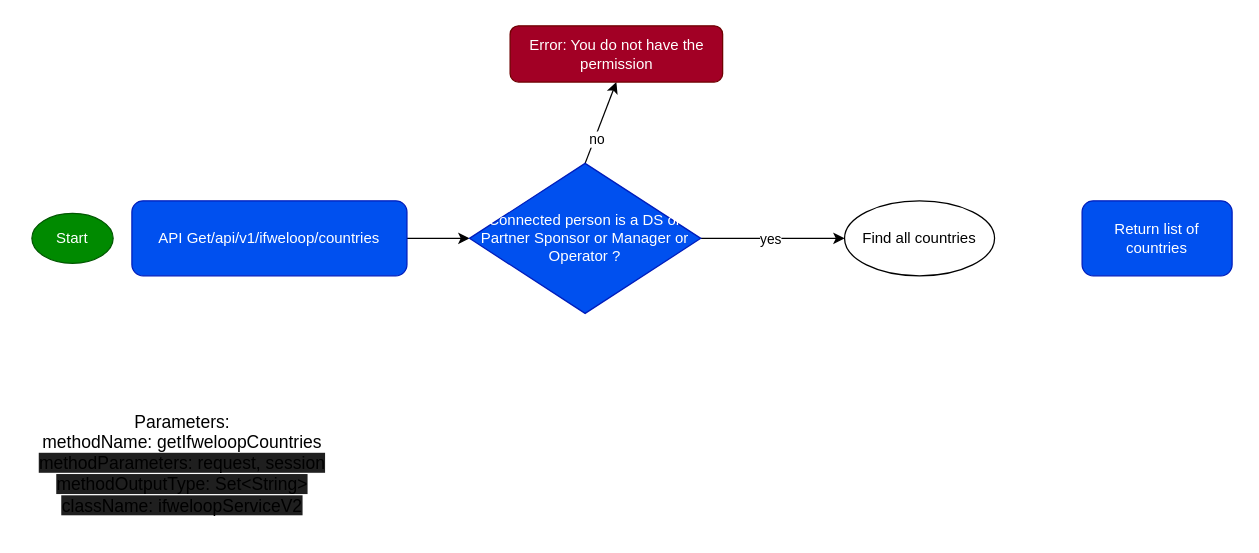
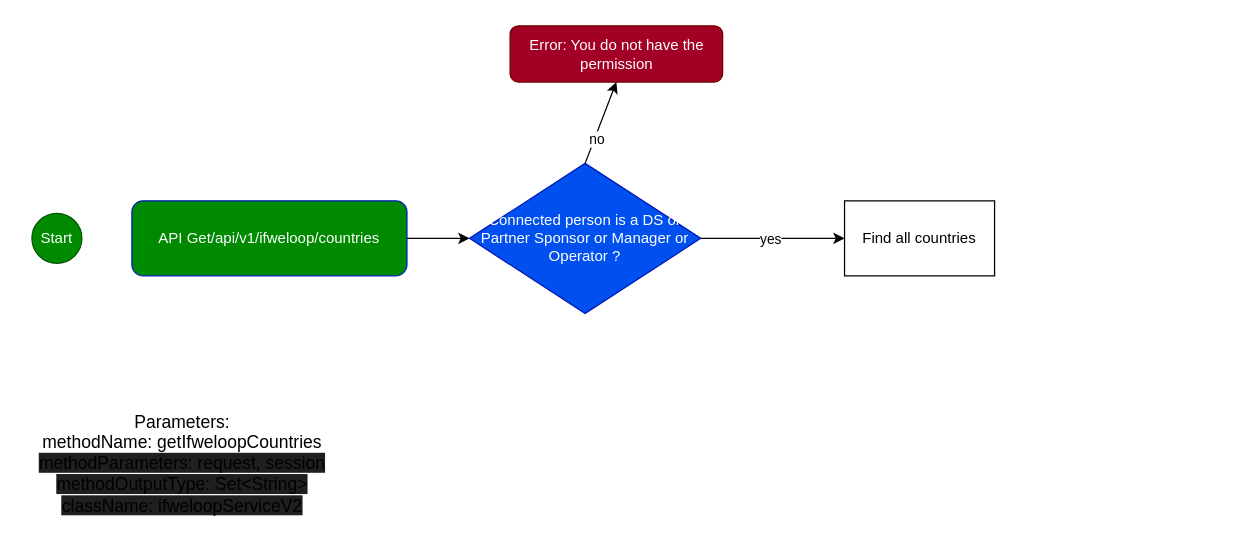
node "Start": size 81x50 -> 50x50
node "API Get/api/v1/ifweloop/countries": fillcolor #0050ef -> #008a00
node "Find all countries": shape ellipse -> rectangle
node "Return list of countries": removed
